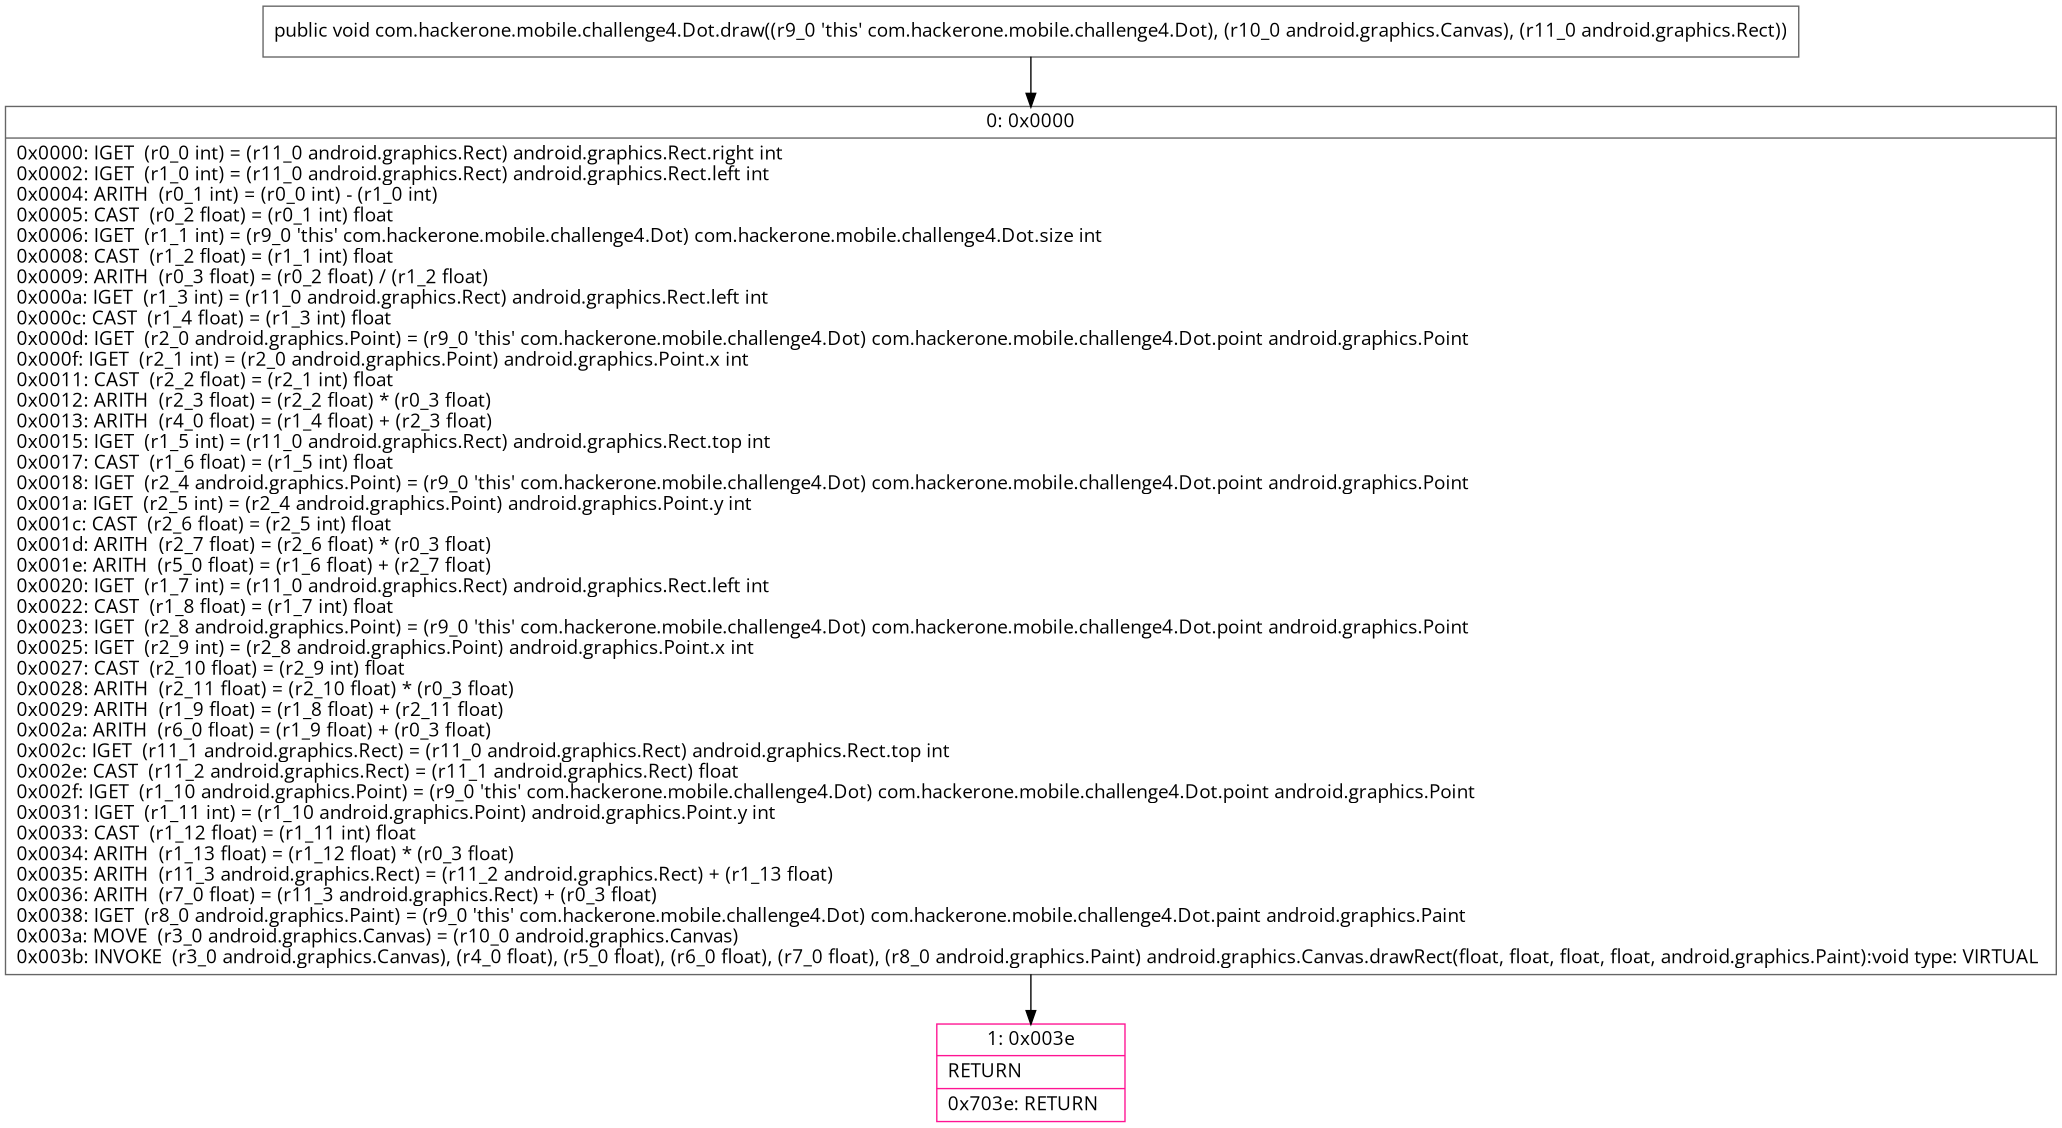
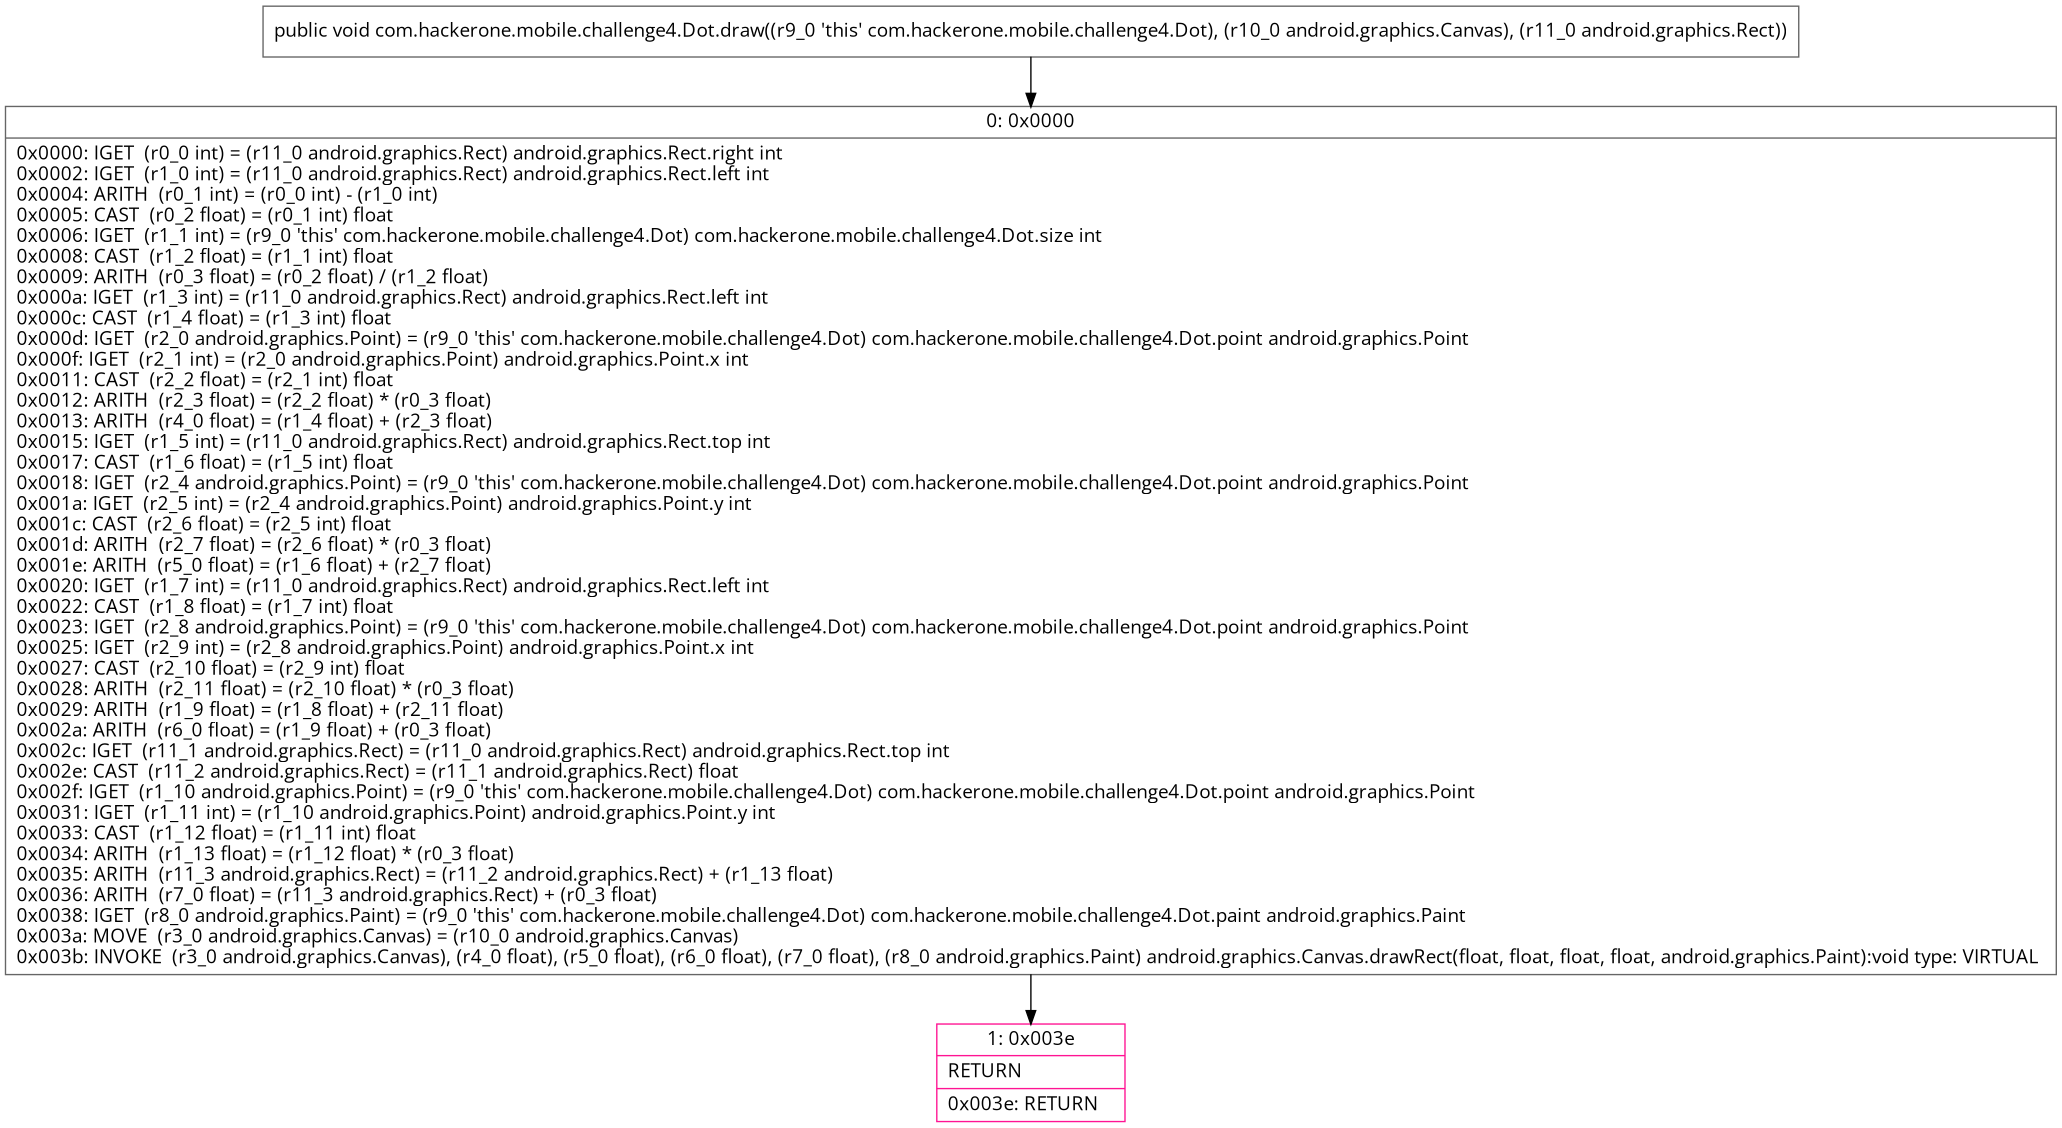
node "1: 0x003e": text "0x703e: RETURN" -> "0x003e: RETURN"
